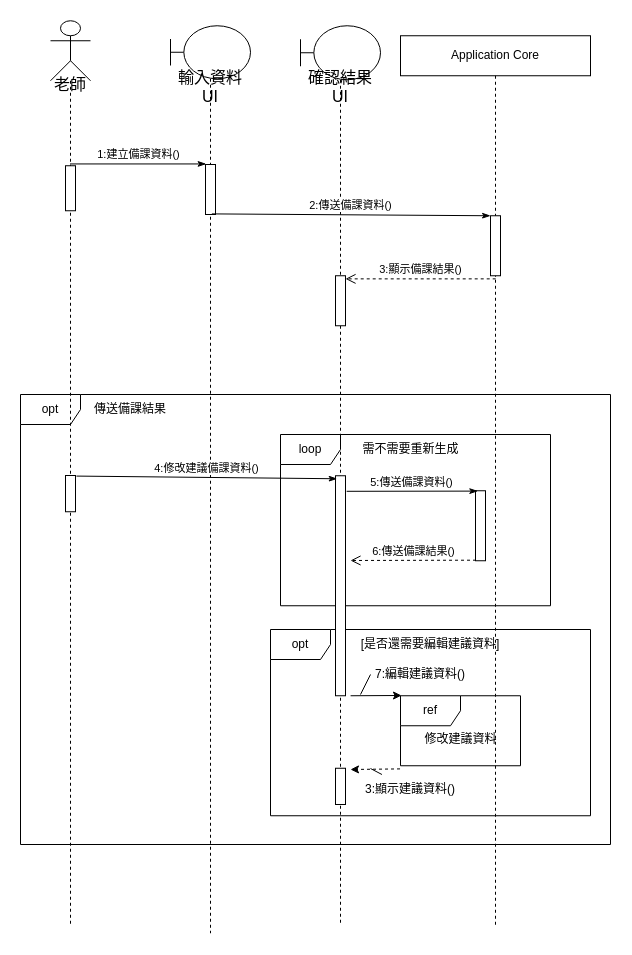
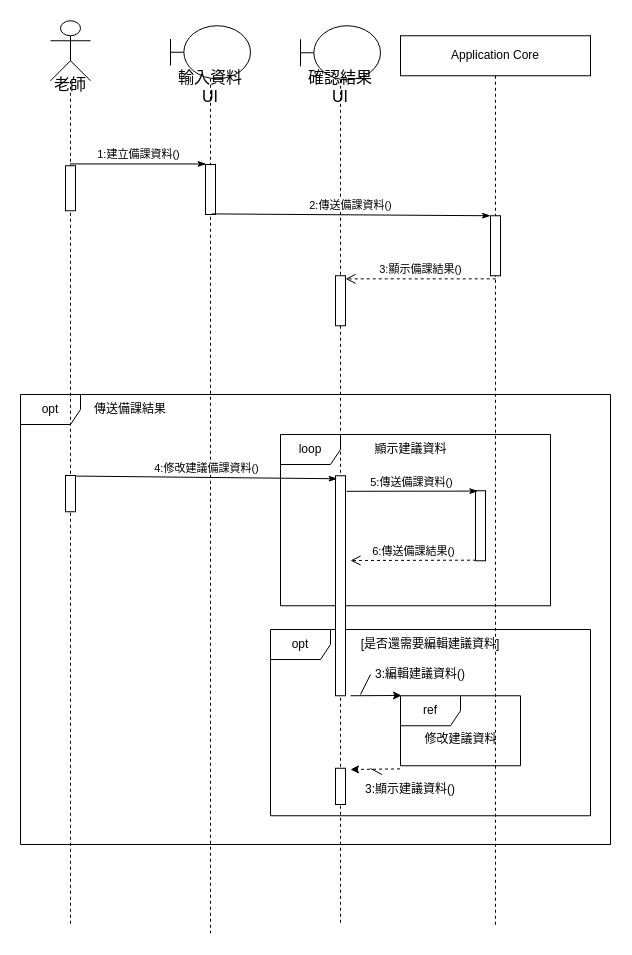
node "需不需要重新生成": label "需不需要重新生成" -> "顯示建議資料"
node "7:編輯建議資料()": label "7:編輯建議資料()" -> "3:編輯建議資料()"
